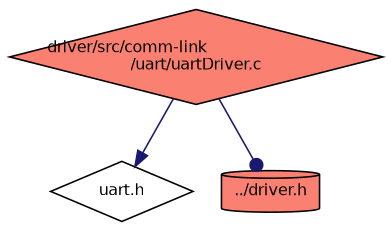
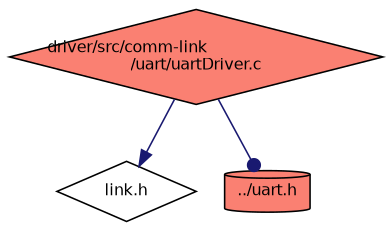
node "uart.h": label "uart.h" -> "link.h"
node "../driver.h": label "../driver.h" -> "../uart.h"
